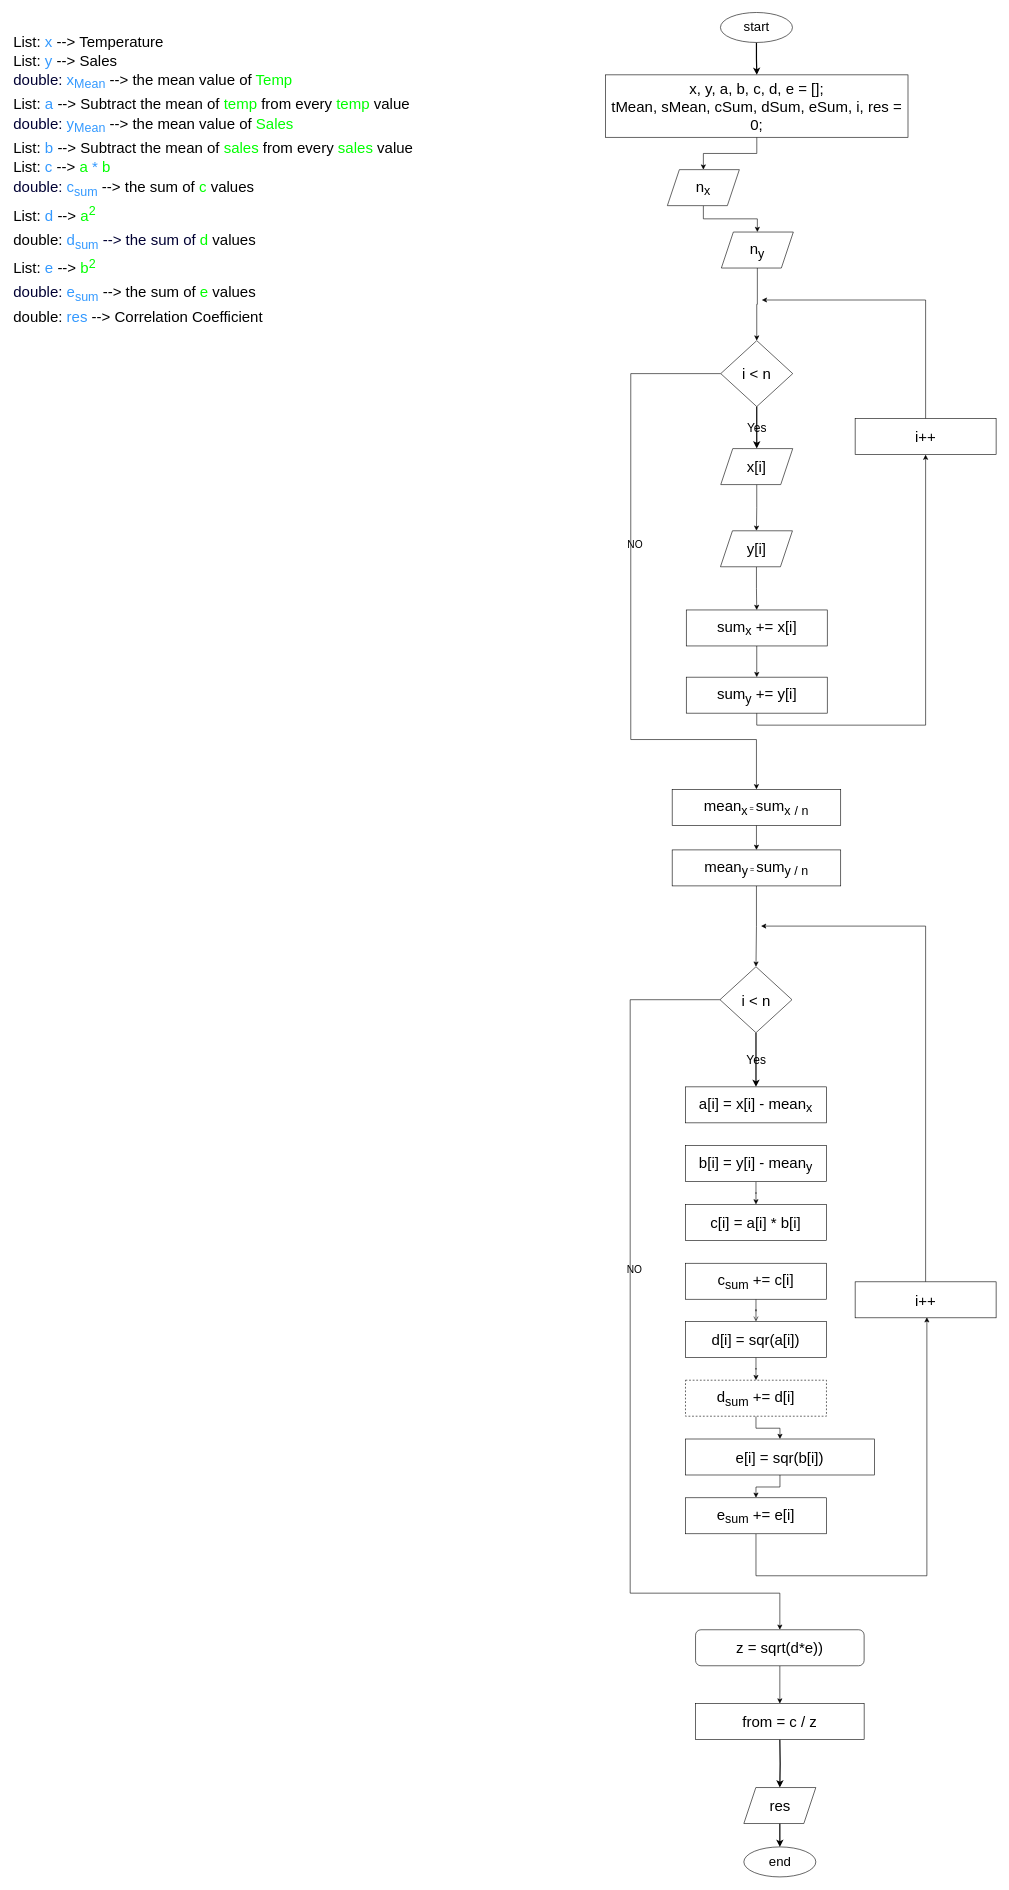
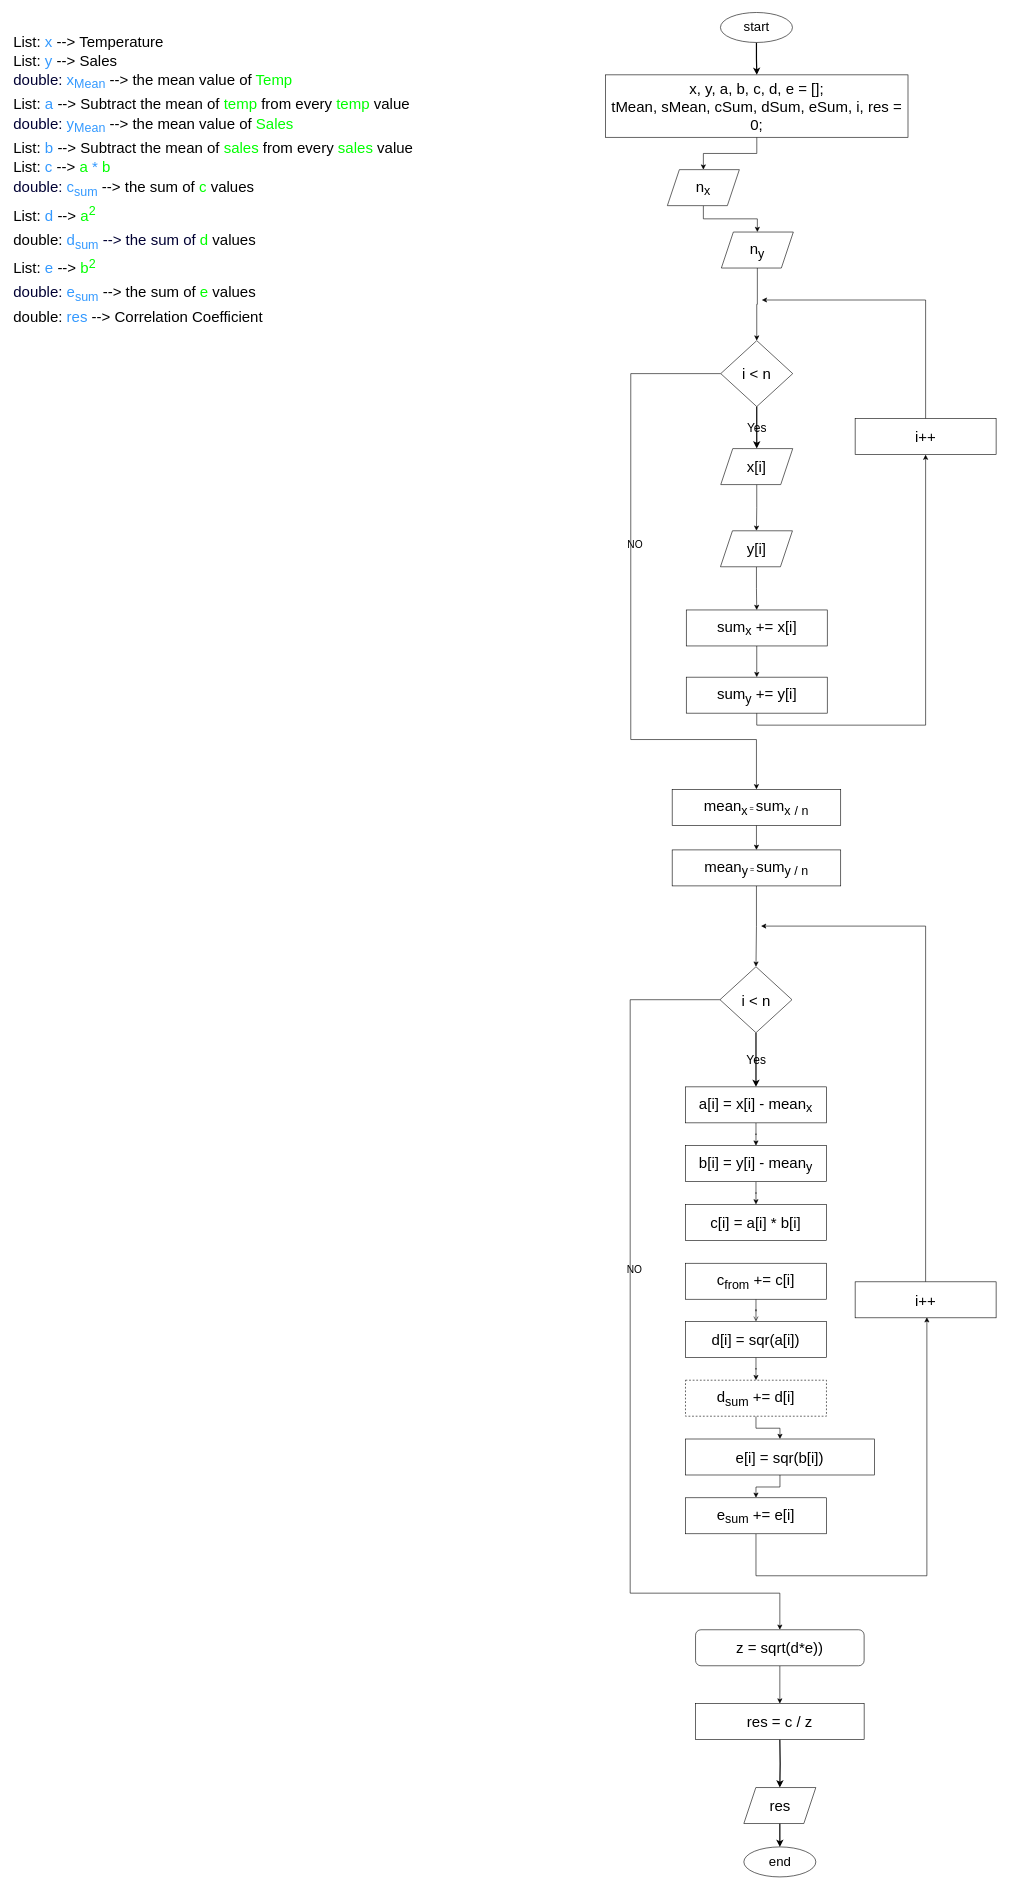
edge "a[i] = x[i] - meanx" -> "b[i] = y[i] - meany": added
node "csum += c[i]": label "csum += c[i]" -> "cfrom += c[i]"
node "from = c / z": label "from = c / z" -> "res = c / z"
